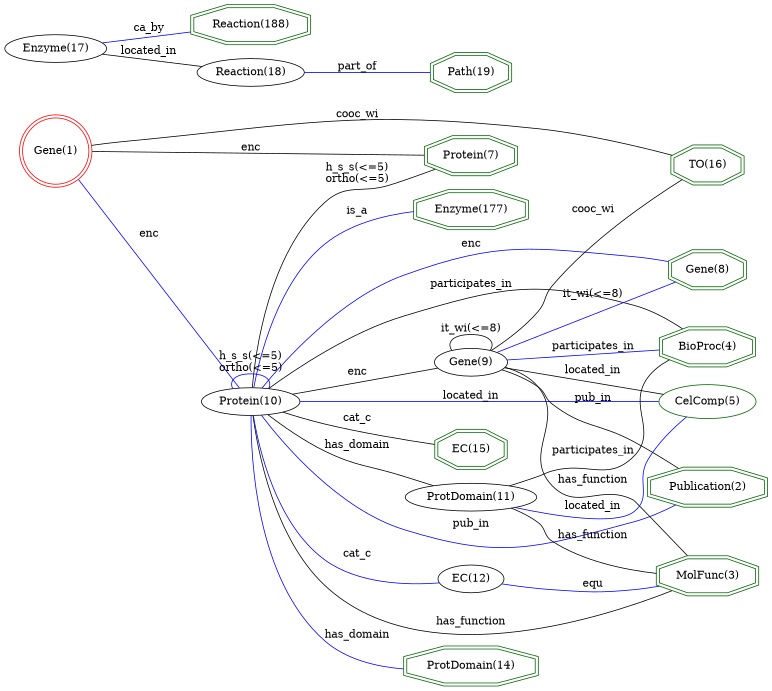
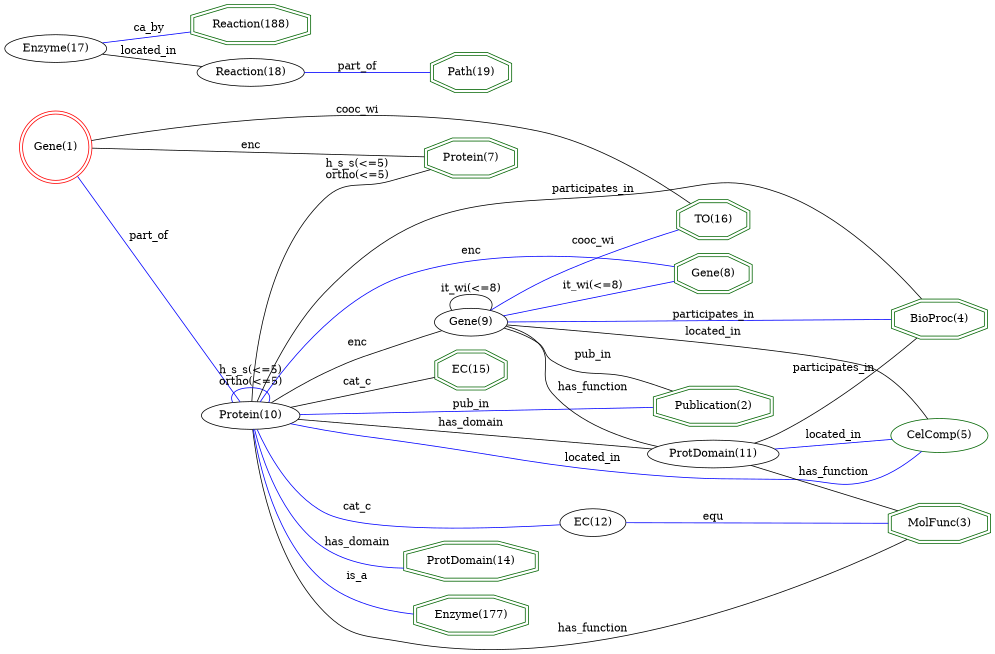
edge "Gene(1)" -- "Protein(10)": label "enc" -> "part_of"
edge "TO(16)" -- "Gene(9)": color black -> blue
edge "Gene(9)" -- "MolFunc(3)": now "Gene(9)" -- "ProtDomain(11)"
